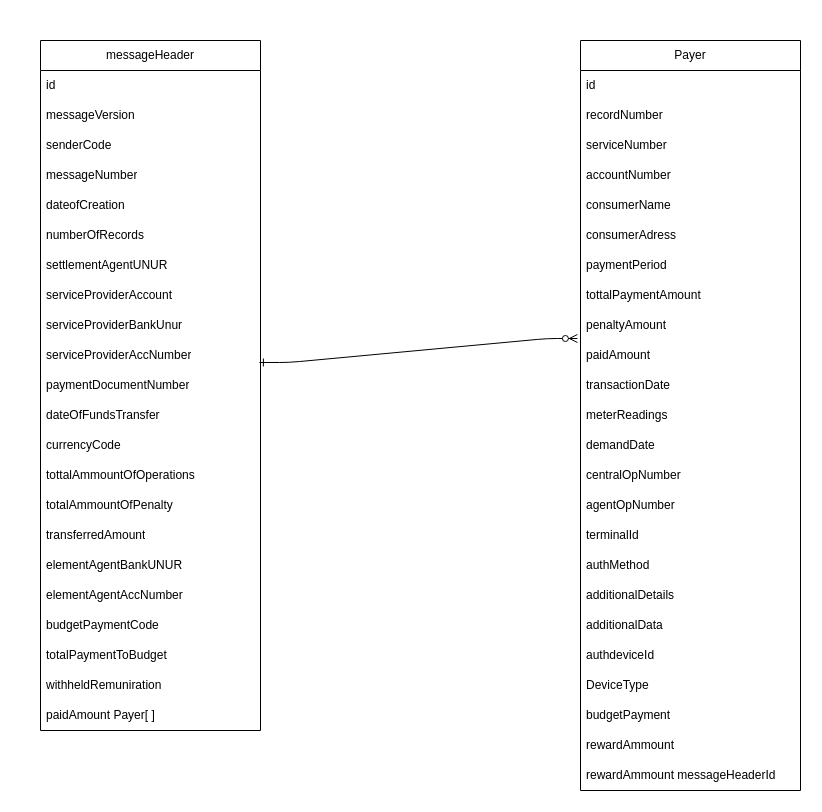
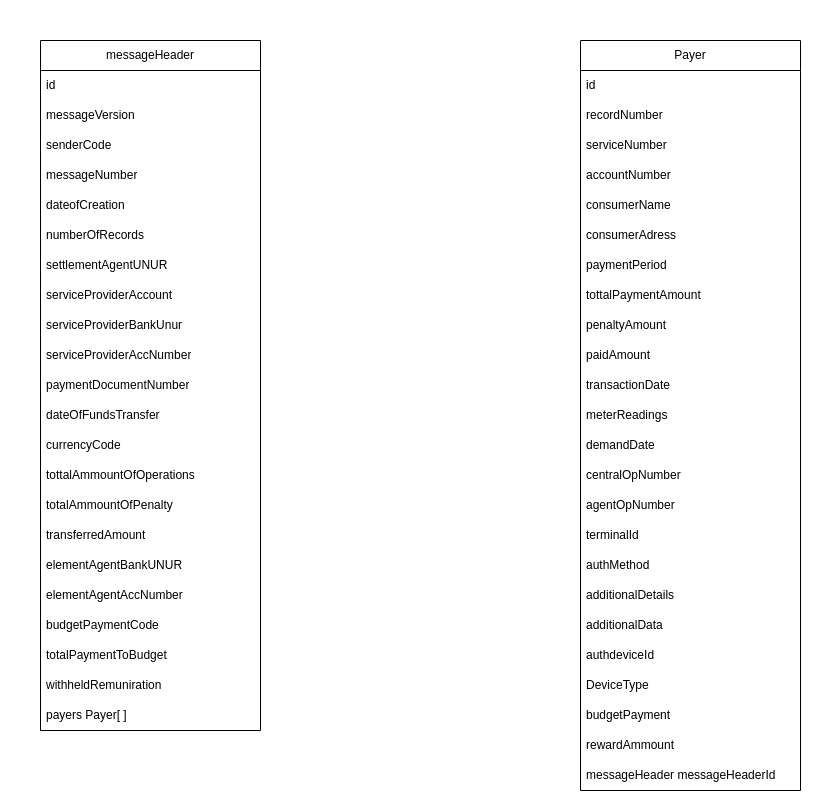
edge "serviceProviderAccNumber" -- "paidAmount": removed
node "paidAmount Payer[ ]": label "paidAmount Payer[ ]" -> "payers Payer[ ]"
node "rewardAmmount messageHeaderId": label "rewardAmmount messageHeaderId" -> "messageHeader messageHeaderId"
